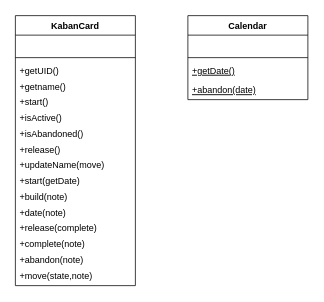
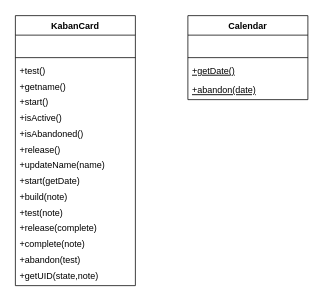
node "+getUID()": label "+getUID()" -> "+test()"
node "+updateName(move)": label "+updateName(move)" -> "+updateName(name)"
node "+date(note)": label "+date(note)" -> "+test(note)"
node "+abandon(note)": label "+abandon(note)" -> "+abandon(test)"
node "+move(state,note)": label "+move(state,note)" -> "+getUID(state,note)"
